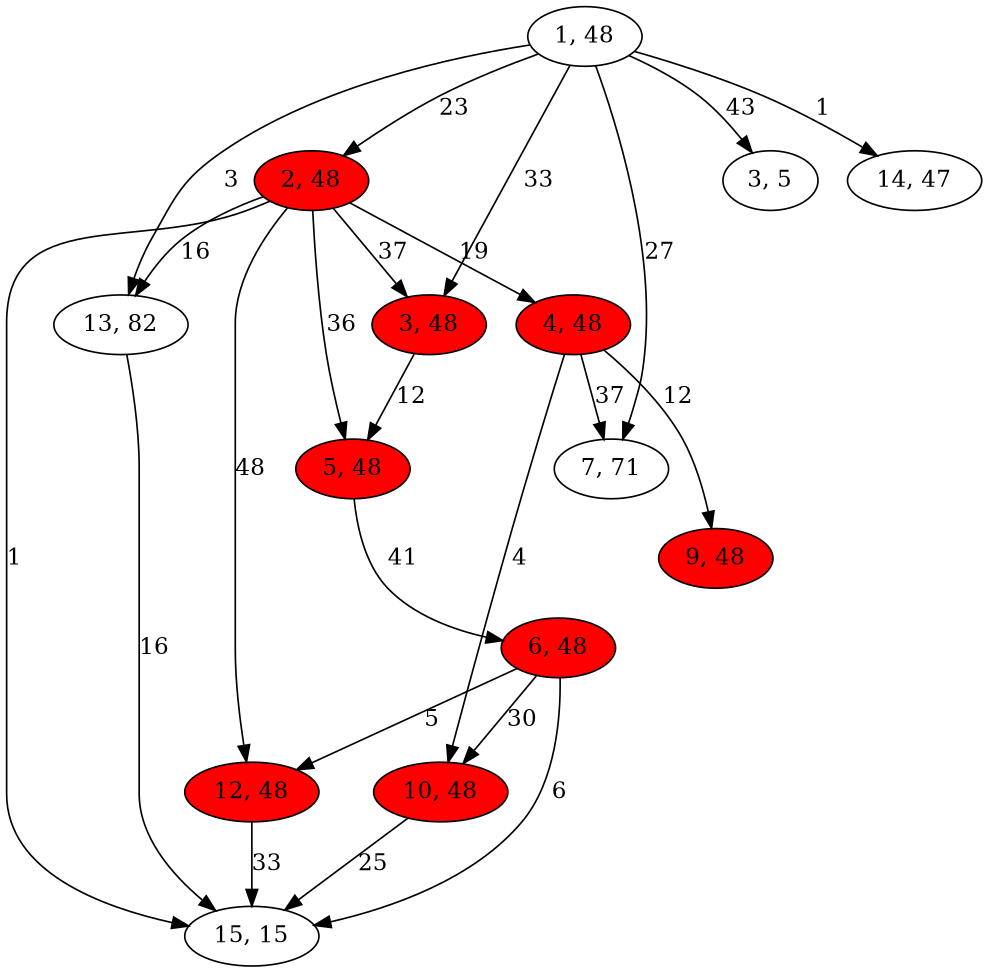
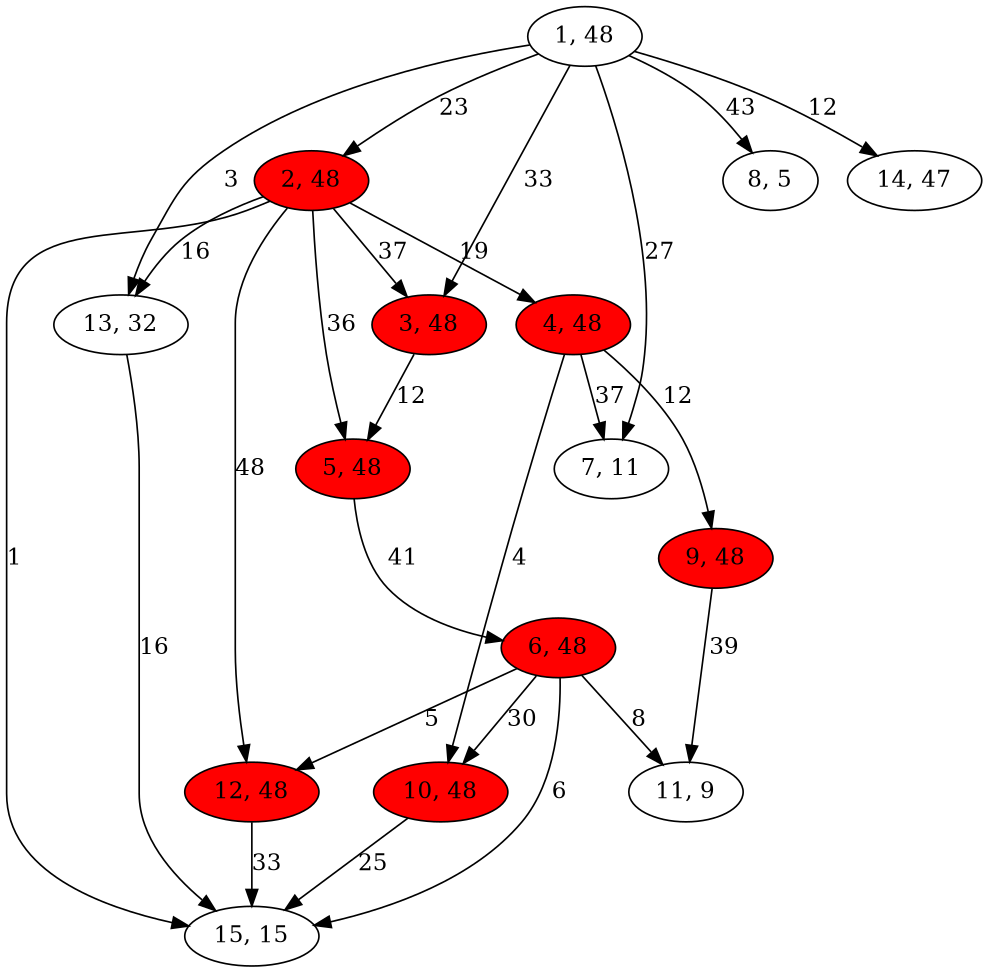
edge "1, 48" -> "14, 47": label "1" -> "12"
node "3, 5": label "3, 5" -> "8, 5"
node "13, 82": label "13, 82" -> "13, 32"
node "7, 71": label "7, 71" -> "7, 11"
node "11, 9": added
